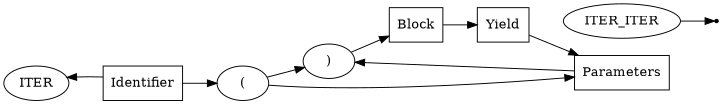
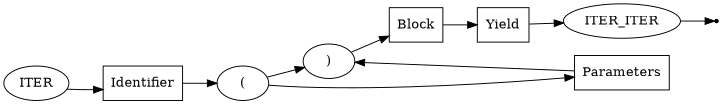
edge "Yield" -> "Parameters": now "Yield" -> "ITER_ITER"
edge "Identifier" -> "ITER": reversed
